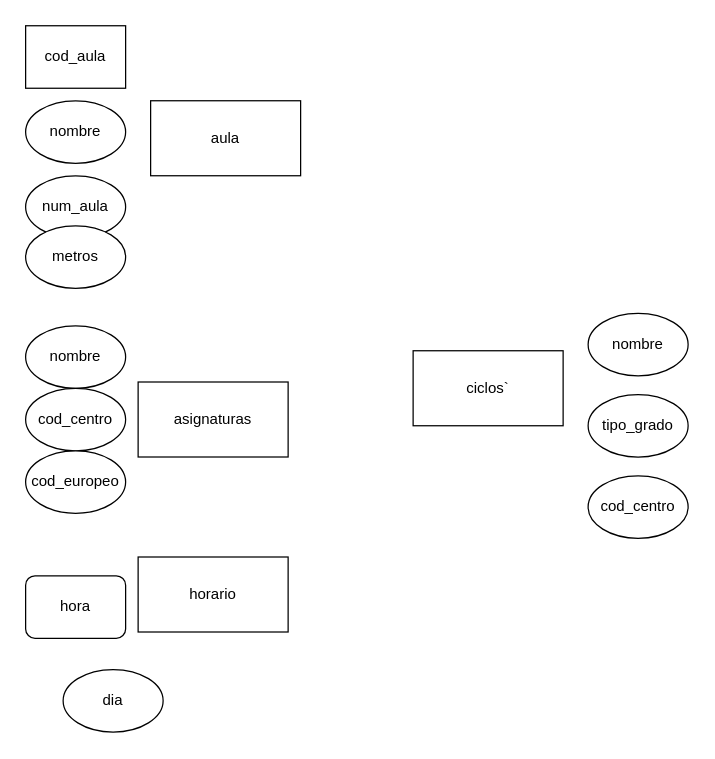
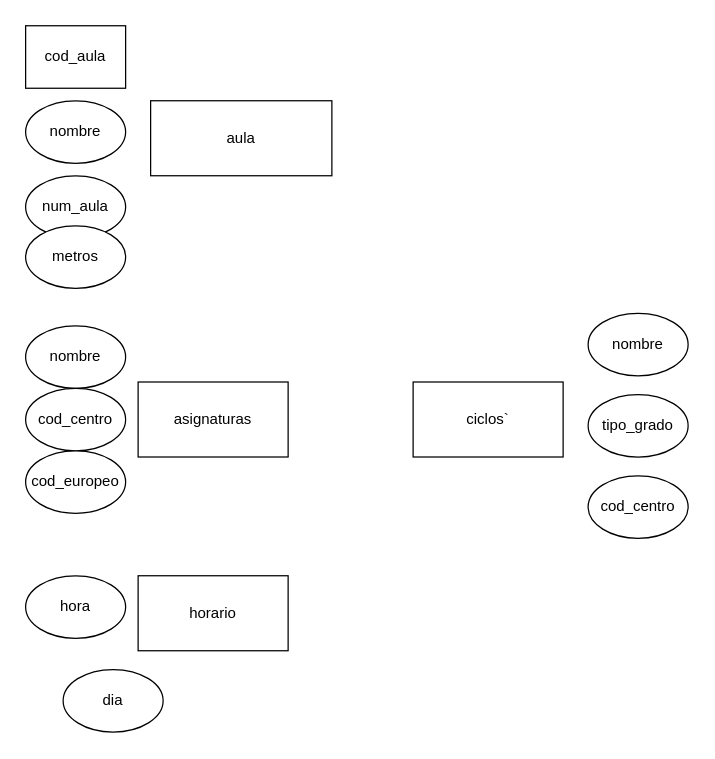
node "aula": size 150x75 -> 181x75
node "ciclos`": moved (488, 388) -> (488, 419)
node "horario": moved (213, 594) -> (213, 613)
node "hora": shape rounded rectangle -> ellipse
